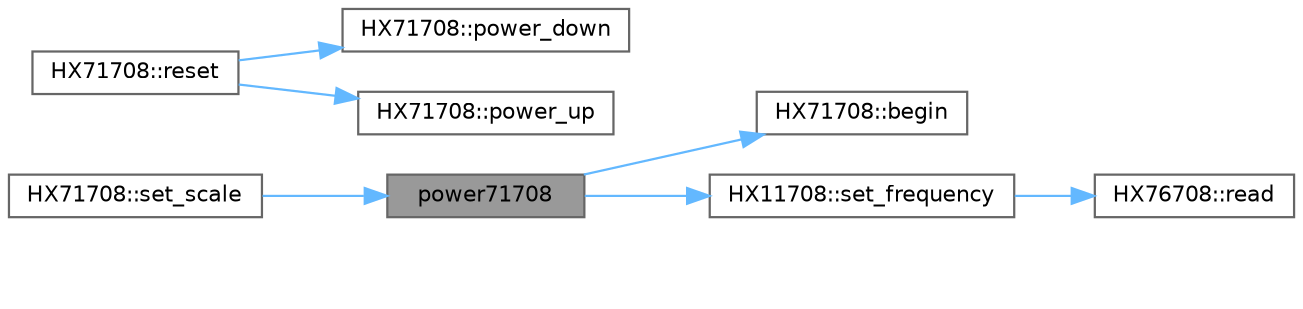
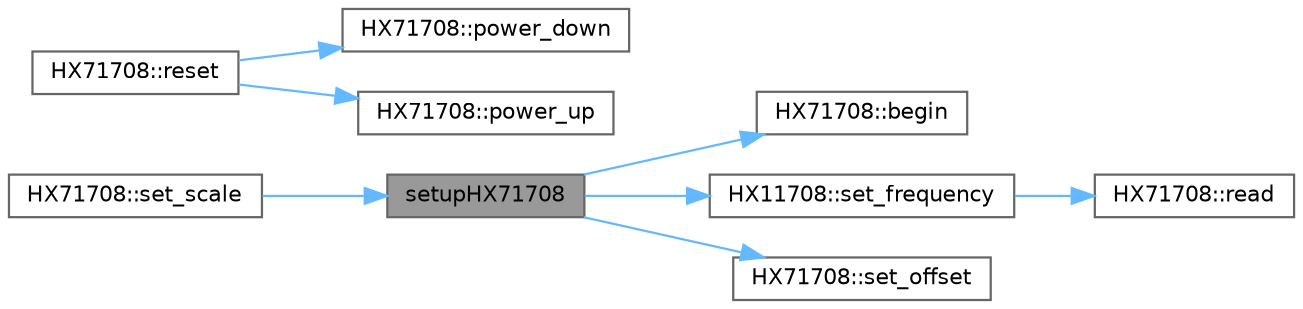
node "power71708": label "power71708" -> "setupHX71708"
node "HX76708::read": label "HX76708::read" -> "HX71708::read"
node "HX71708::set_offset": added
